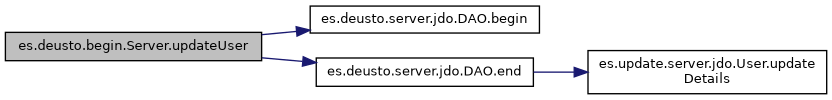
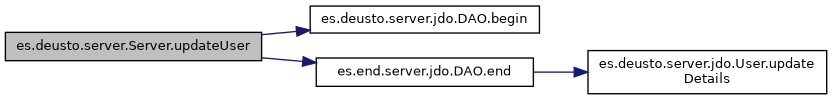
node "es.deusto.begin.Server.updateUser": label "es.deusto.begin.Server.updateUser" -> "es.deusto.server.Server.updateUser"
node "es.deusto.server.jdo.DAO.end": label "es.deusto.server.jdo.DAO.end" -> "es.end.server.jdo.DAO.end"
node "es.update.server.jdo.User.update Details": label "es.update.server.jdo.User.update Details" -> "es.deusto.server.jdo.User.update Details"
